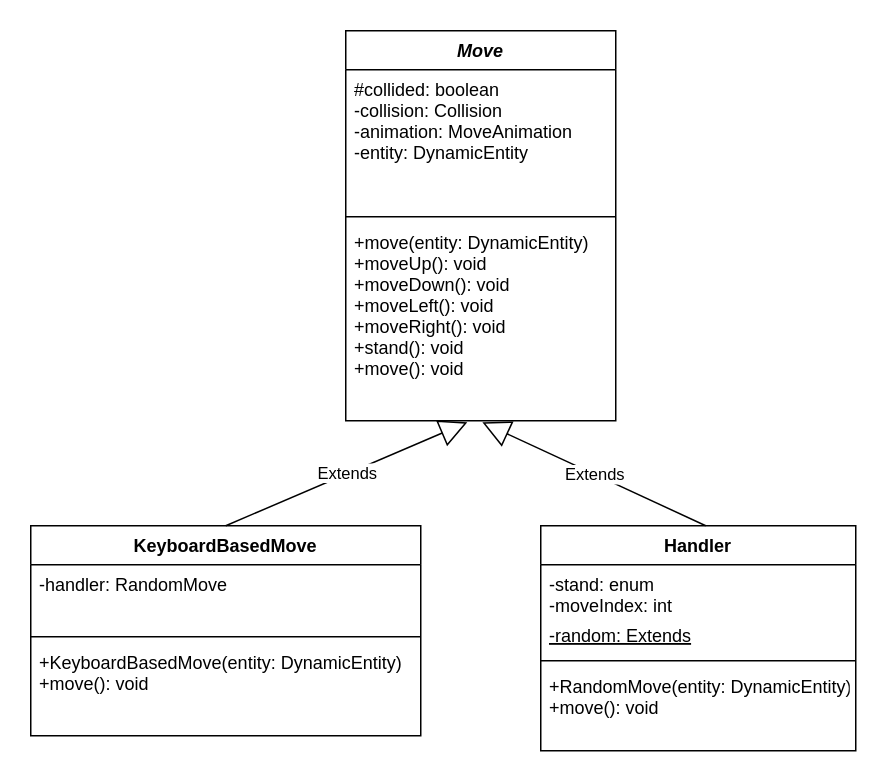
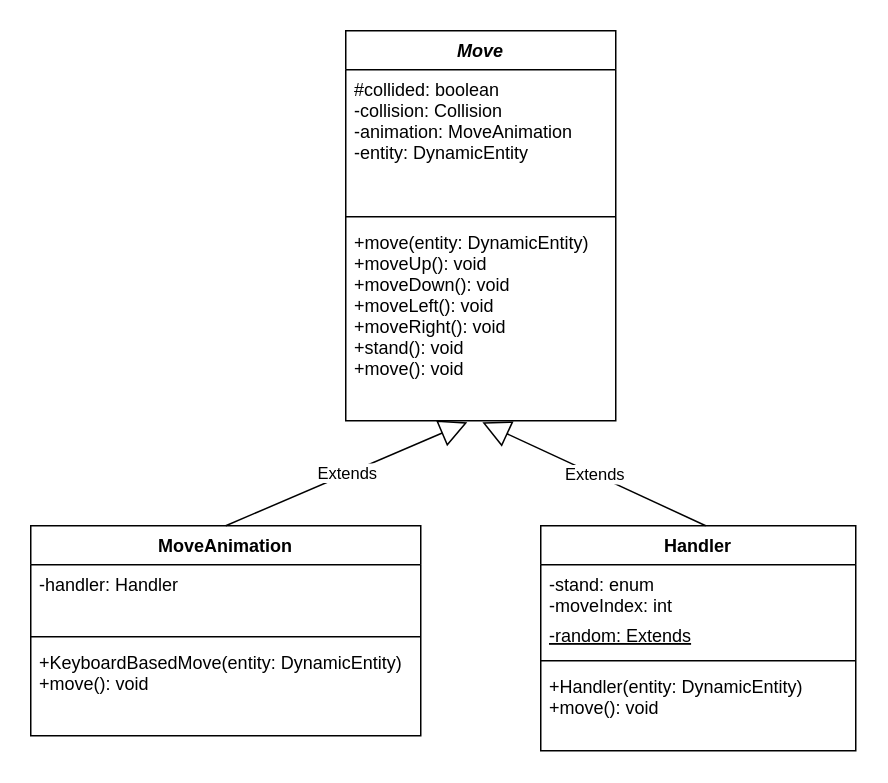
node "KeyboardBasedMove": label "KeyboardBasedMove" -> "MoveAnimation"
node "-handler: RandomMove": label "-handler: RandomMove" -> "-handler: Handler"
node "+RandomMove(entity: DynamicEntity) +move(): void": label "+RandomMove(entity: DynamicEntity) +move(): void" -> "+Handler(entity: DynamicEntity) +move(): void"
